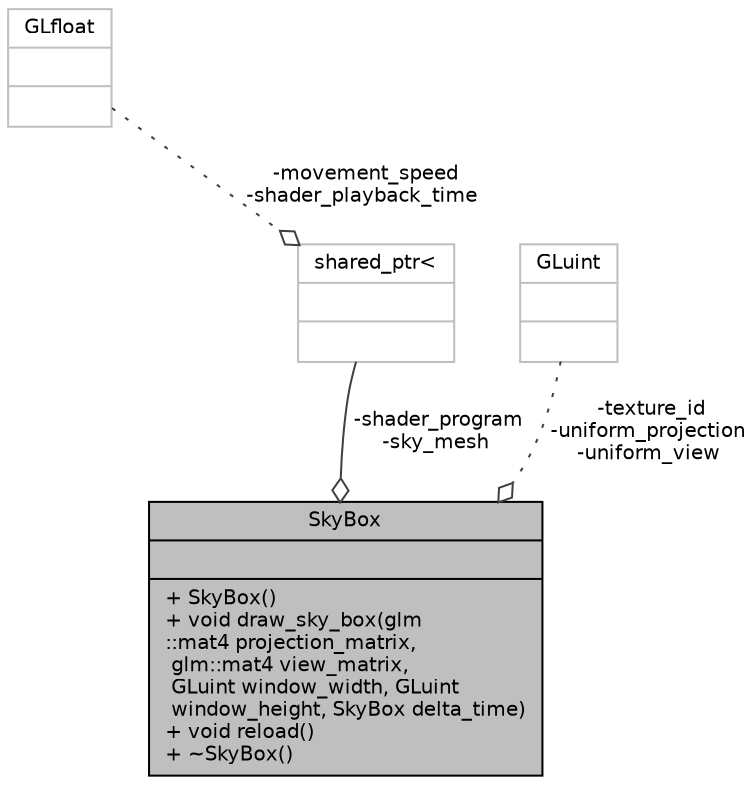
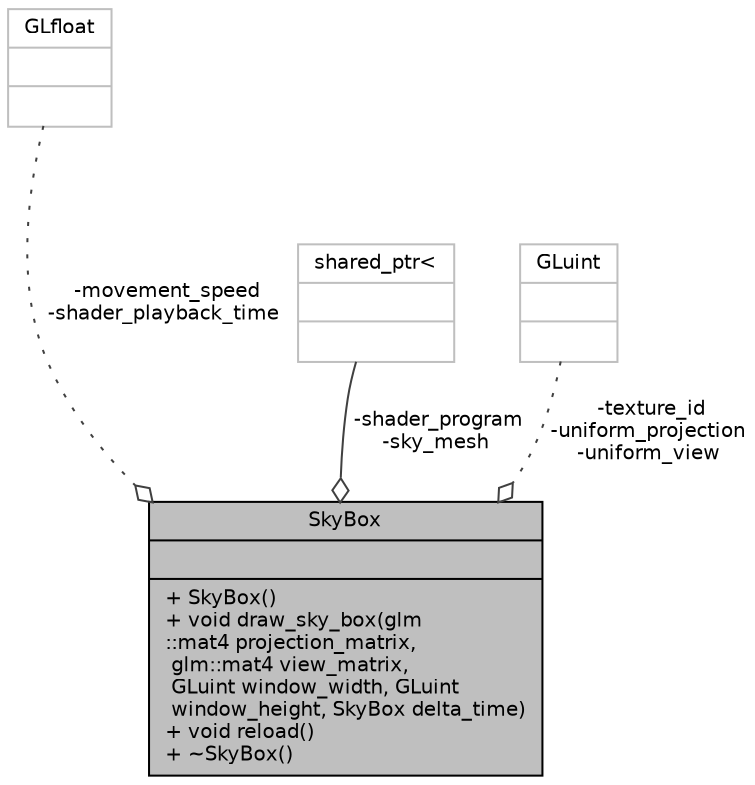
edge "GLfloat" -> "shared_ptr<": now "GLfloat" -> "SkyBox"
